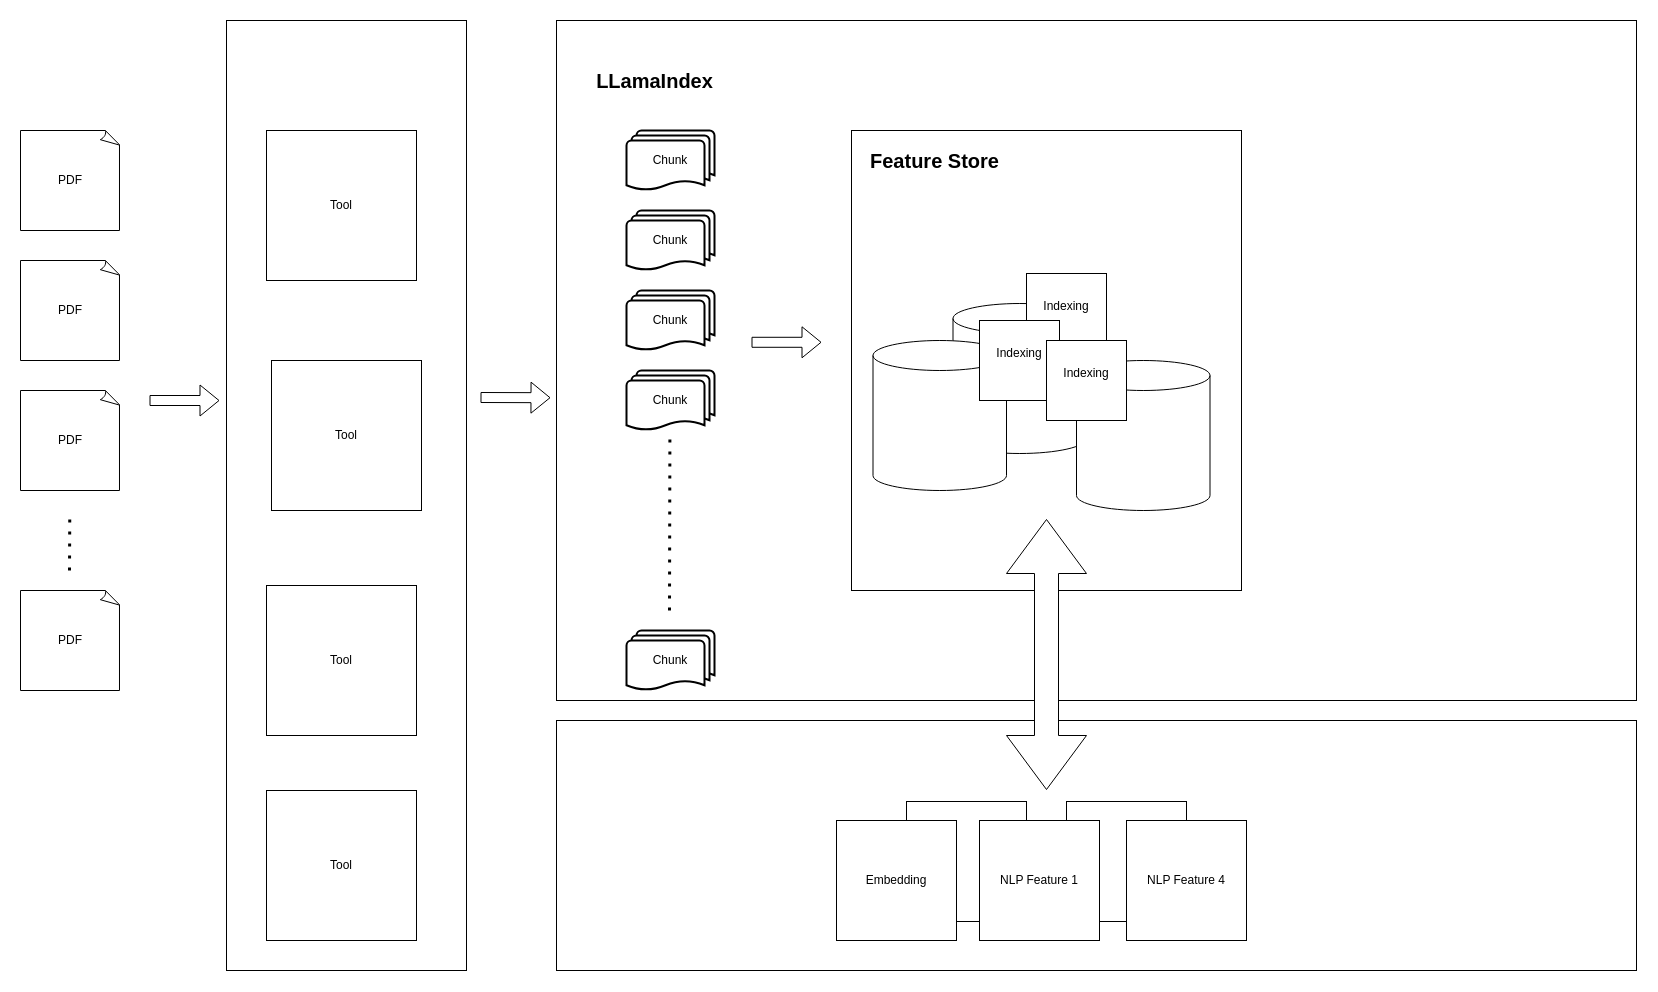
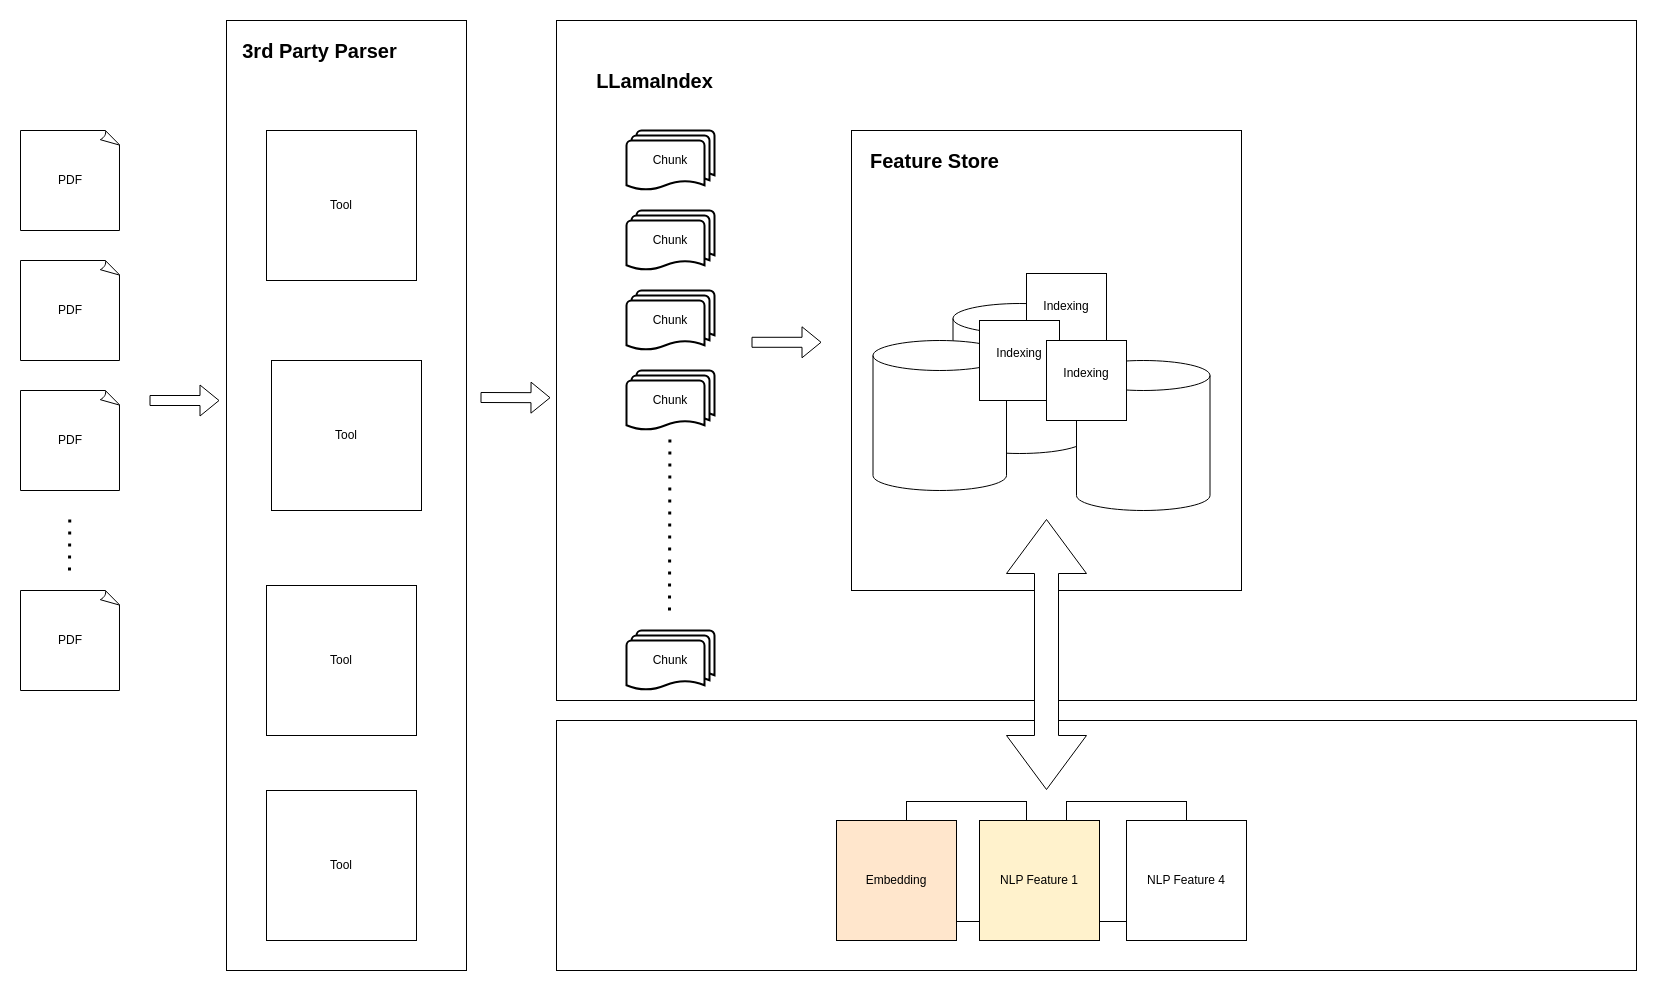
node "3rd Party Parser": added
node "Embedding": fillcolor #ffffff -> #ffe6cc
node "NLP Feature 1": fillcolor #ffffff -> #fff2cc
